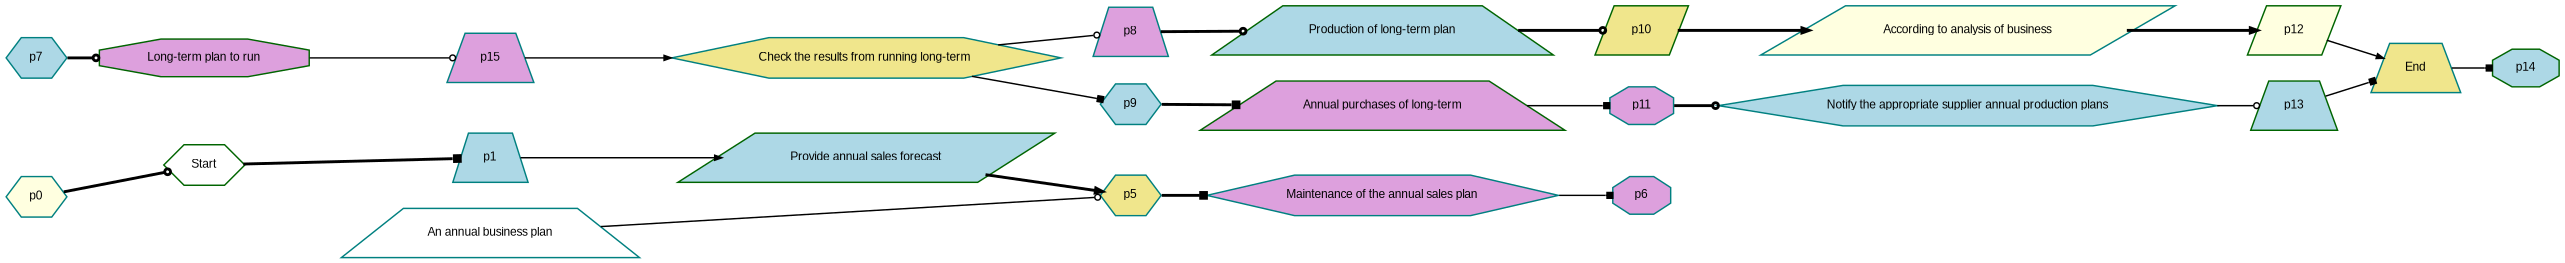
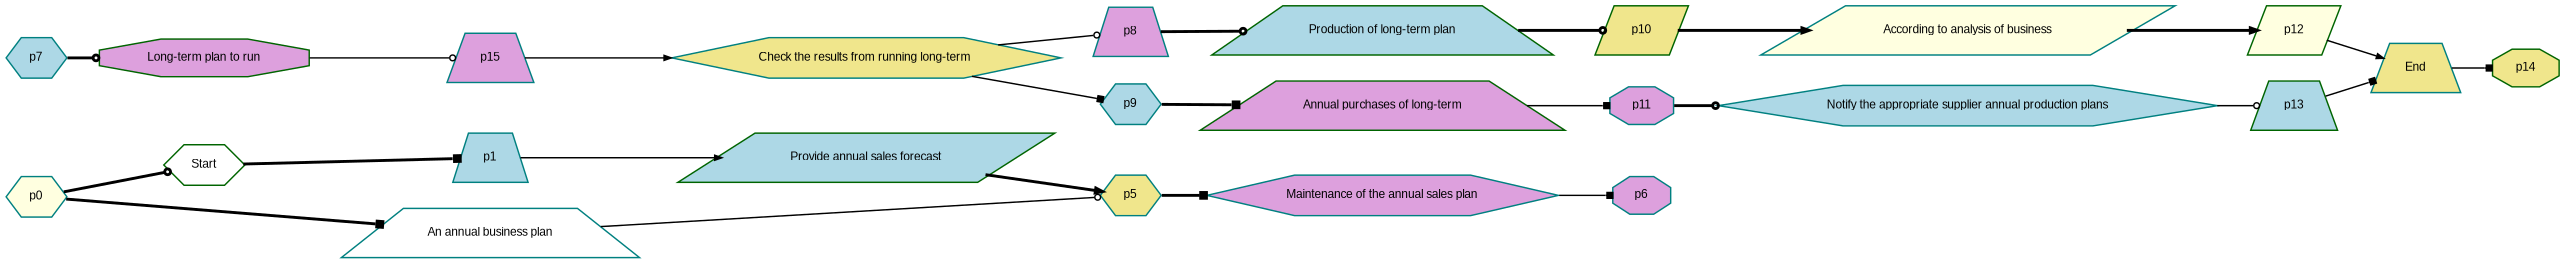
node "p14": fillcolor lightblue -> khaki
edge "p0" -> "An annual business plan": added
